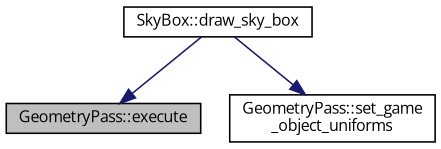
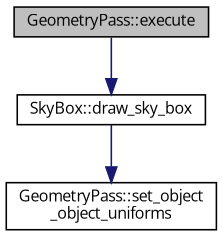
edge "SkyBox::draw_sky_box" -> "GeometryPass::execute": reversed
node "GeometryPass::set_game _object_uniforms": label "GeometryPass::set_game _object_uniforms" -> "GeometryPass::set_object _object_uniforms"
